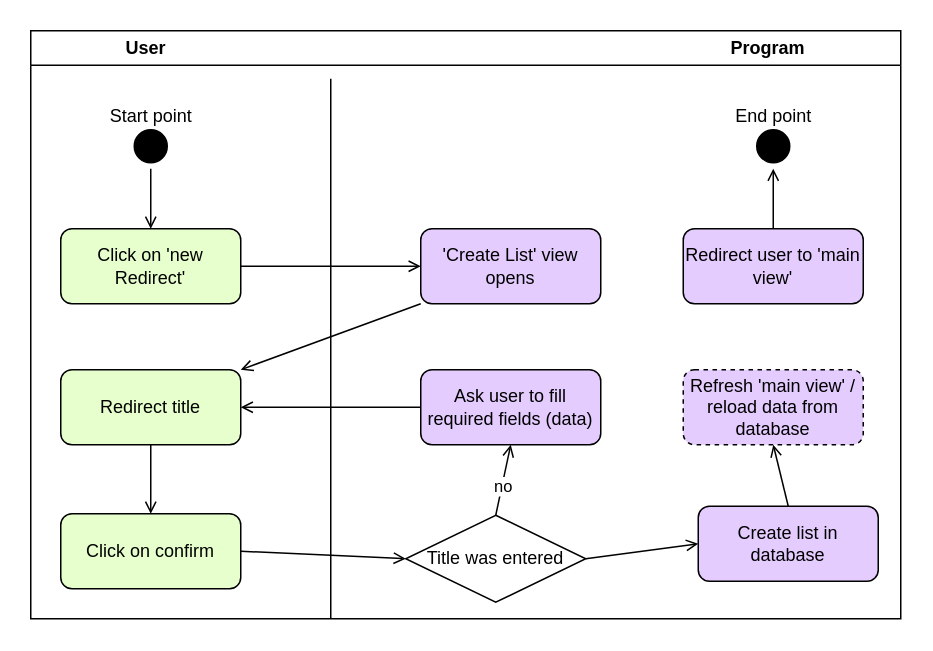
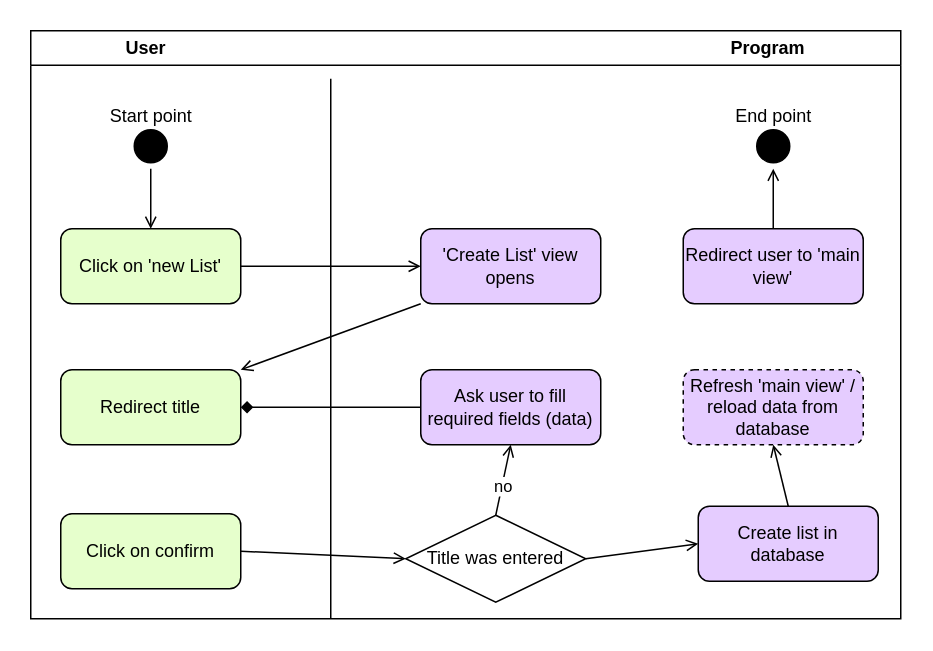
node "Click on 'new Redirect'": label "Click on 'new Redirect'" -> "Click on 'new List'"
edge "Ask user to fill required fields (data)" -> "Redirect title": arrowhead open -> diamond
edge "Redirect title" -> "Click on confirm": removed
